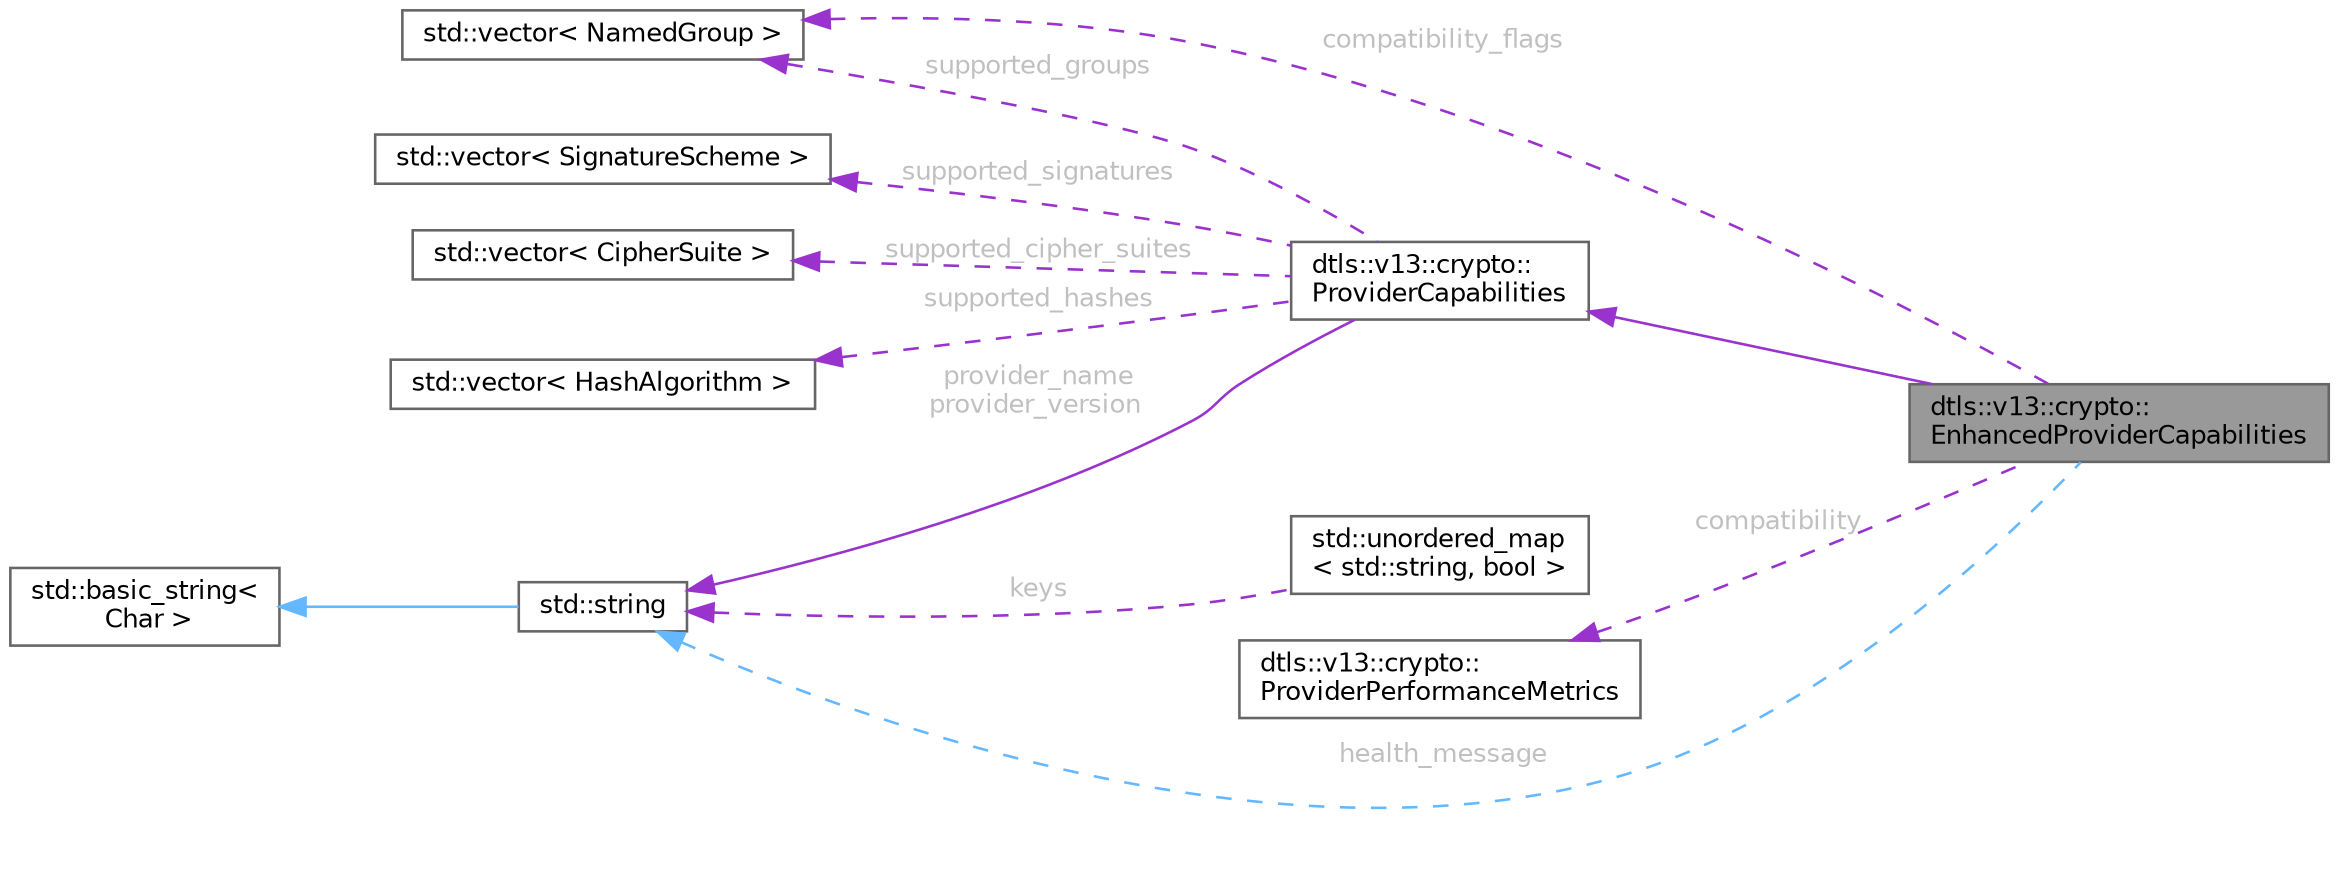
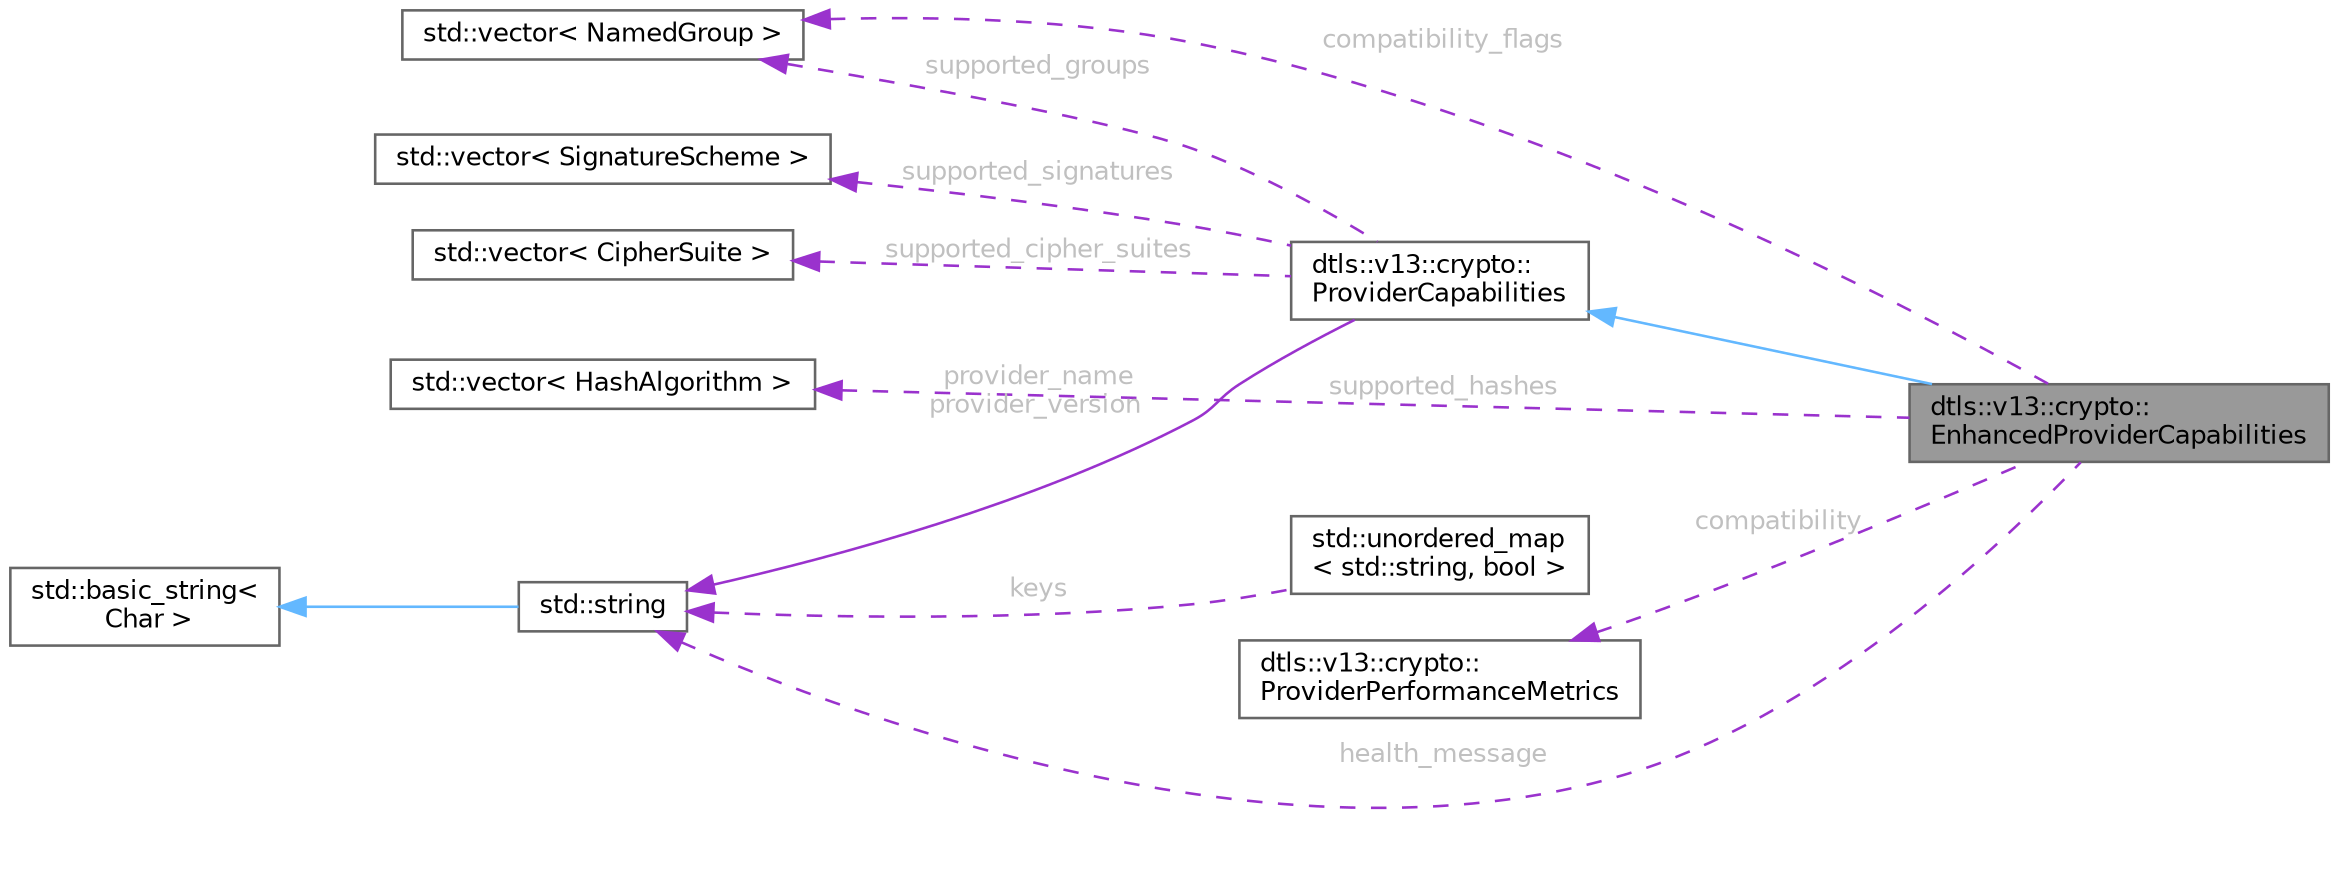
edge "dtls::v13::crypto:: ProviderCapabilities" -> "std::vector< HashAlgorithm >": now "dtls::v13::crypto:: EnhancedProviderCapabilities" -> "std::vector< HashAlgorithm >"
edge "dtls::v13::crypto:: EnhancedProviderCapabilities" -> "dtls::v13::crypto:: ProviderCapabilities": color darkorchid3 -> steelblue1
edge "dtls::v13::crypto:: EnhancedProviderCapabilities" -> "std::string": color steelblue1 -> darkorchid3
